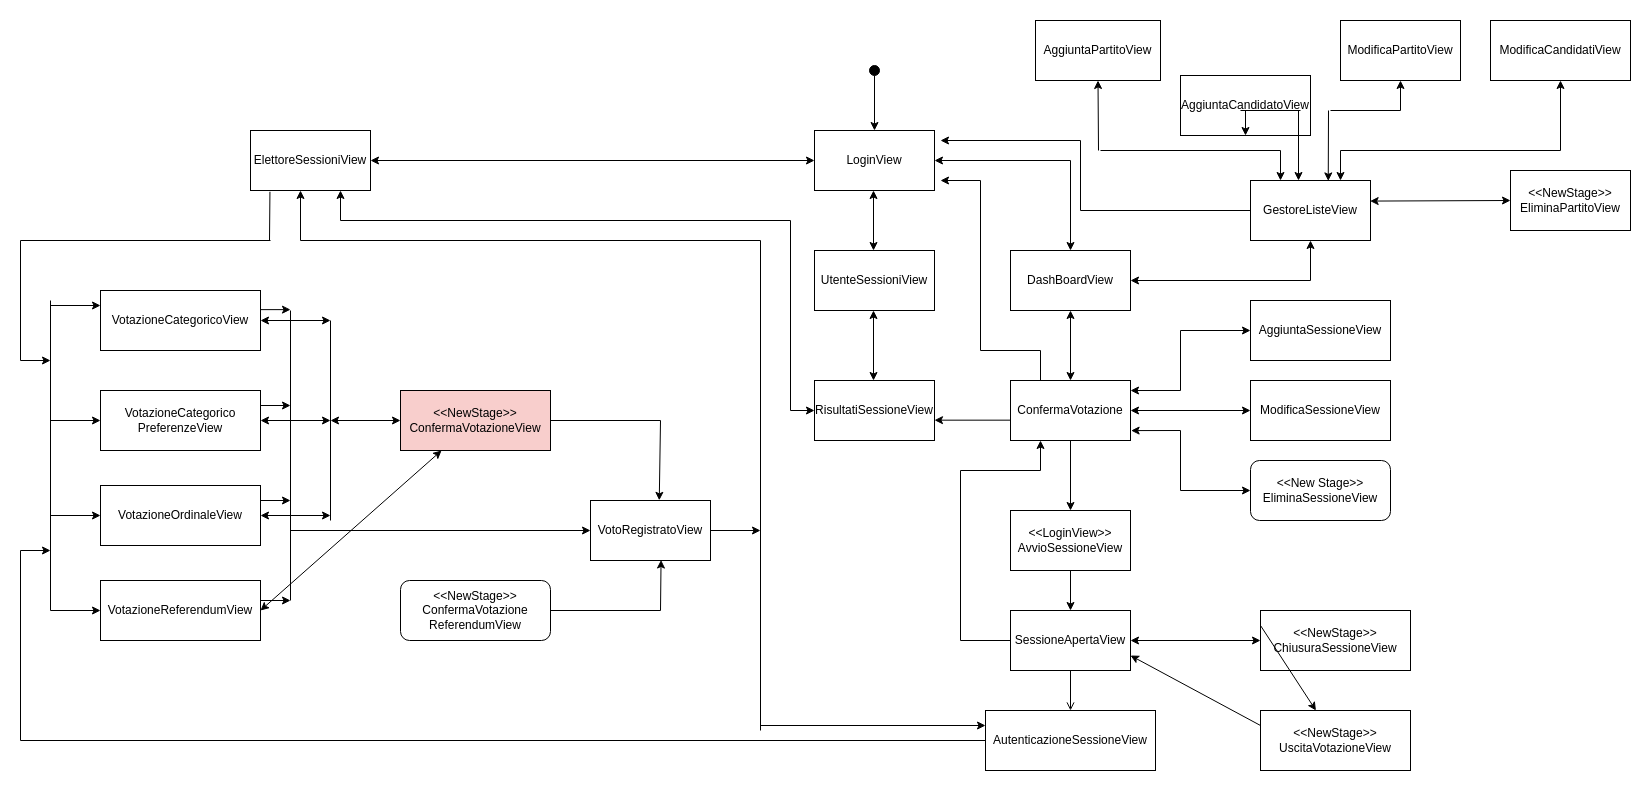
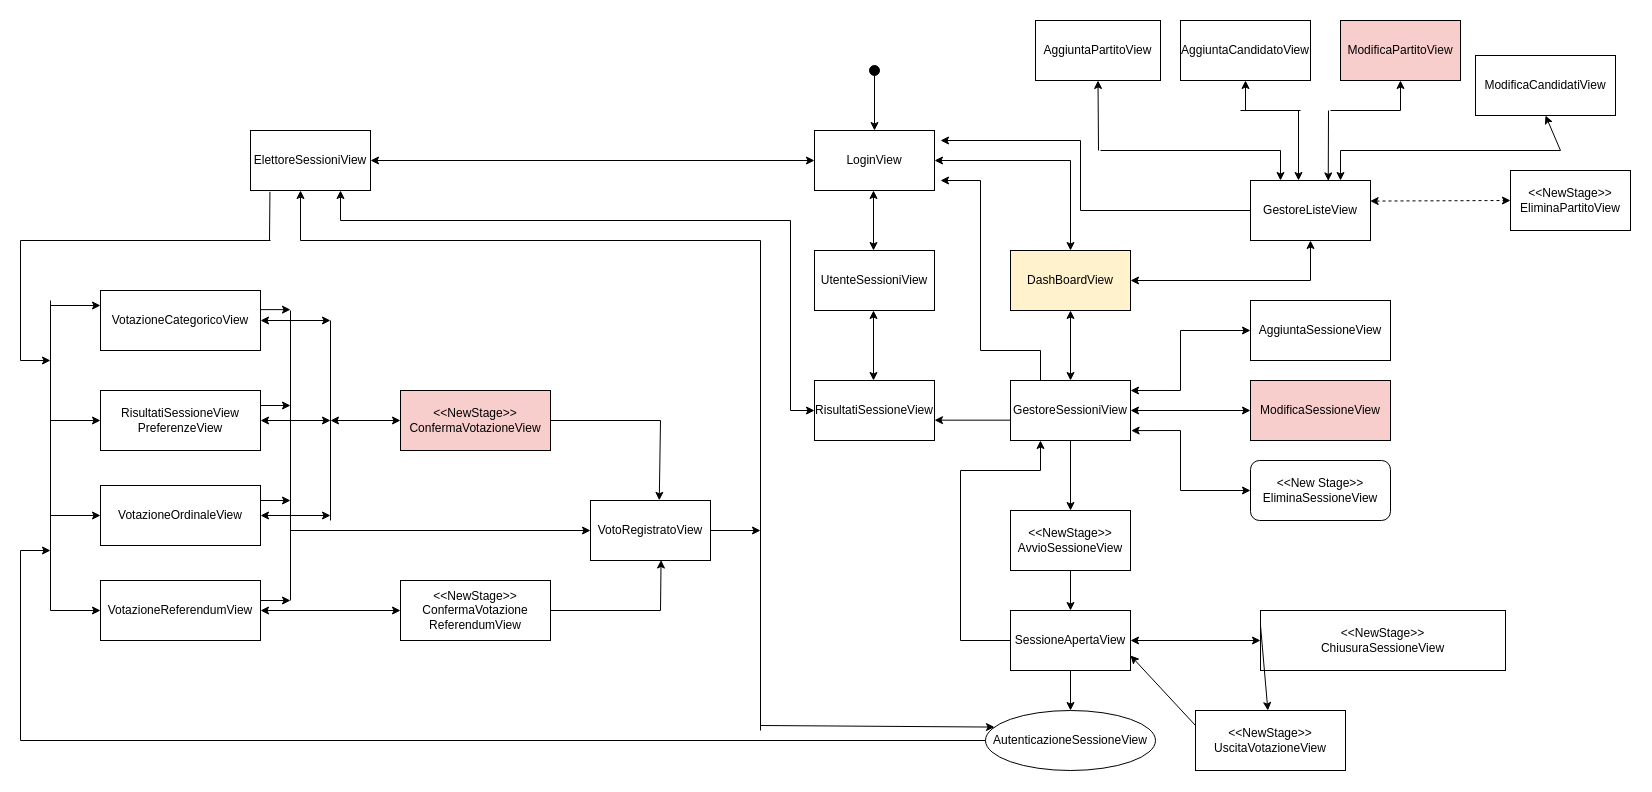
node "ModificaPartitoView": fillcolor #ffffff -> #f8cecc
node "ModificaCandidatiView": moved (1561, 51) -> (1546, 86)
node "AggiuntaCandidatoView": moved (1246, 106) -> (1246, 51)
edge "<<NewStage>> EliminaPartitoView" -- "GestoreListeView": style solid -> dashed
node "DashBoardView": fillcolor #ffffff -> #fff2cc
node "ConfermaVotazione": label "ConfermaVotazione" -> "GestoreSessioniView"
node "ModificaSessioneView": fillcolor #ffffff -> #f8cecc
node "VotazioneCategorico PreferenzeView": label "VotazioneCategorico PreferenzeView" -> "RisultatiSessioneView PreferenzeView"
edge "<<NewStage>> ConfermaVotazioneView" -- "VotazioneReferendumView": now "<<NewStage>> ConfermaVotazione ReferendumView" -- "VotazioneReferendumView"
node "<<LoginView>> AvvioSessioneView": label "<<LoginView>> AvvioSessioneView" -> "<<NewStage>> AvvioSessioneView"
node "<<NewStage>> ConfermaVotazione ReferendumView": shape rounded rectangle -> rectangle
node "<<NewStage>> ChiusuraSessioneView": size 150x60 -> 245x60
edge "SessioneApertaView" -> "AutenticazioneSessioneView": arrowhead open -> classic
node "AutenticazioneSessioneView": shape rectangle -> ellipse
node "<<NewStage>> UscitaVotazioneView": moved (1336, 741) -> (1271, 741)
